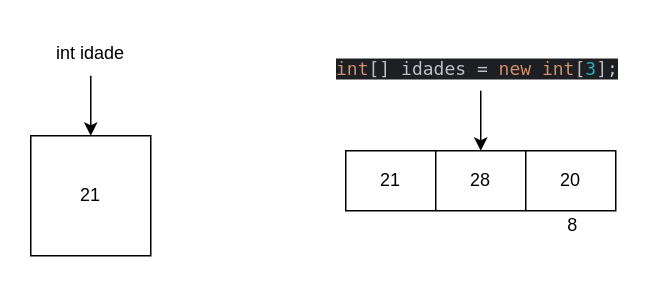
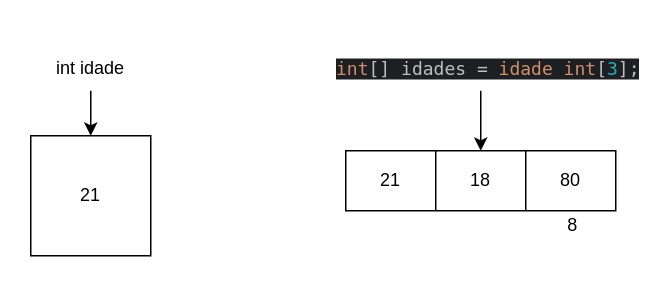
node "int[] idades = new int[3];": label "int[] idades = new int[3];" -> "int[] idades = idade int[3];"
node "int idade": moved (91, 53) -> (91, 68)
node "28": label "28" -> "18"
node "20": label "20" -> "80"
